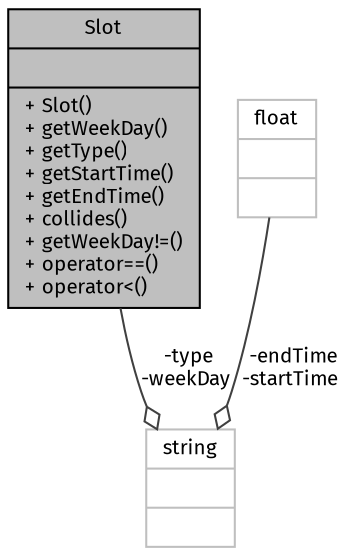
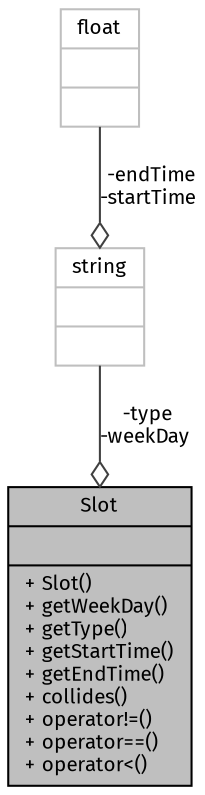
node "Slot": text "+ getWeekDay!=()" -> "+ operator!=()"
edge "Slot" -> "string": reversed
